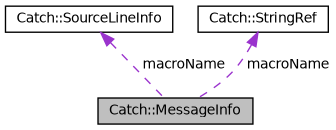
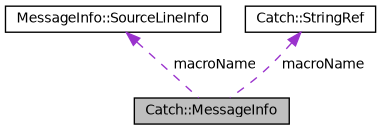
node "Catch::SourceLineInfo": label "Catch::SourceLineInfo" -> "MessageInfo::SourceLineInfo"
